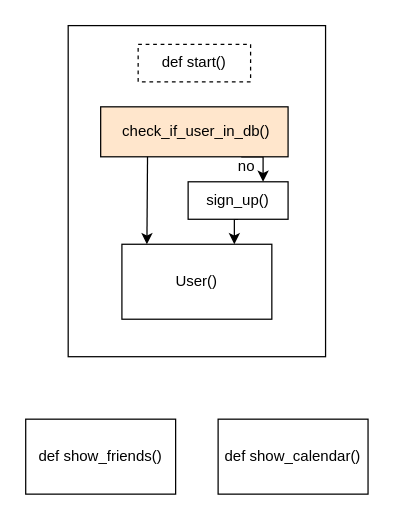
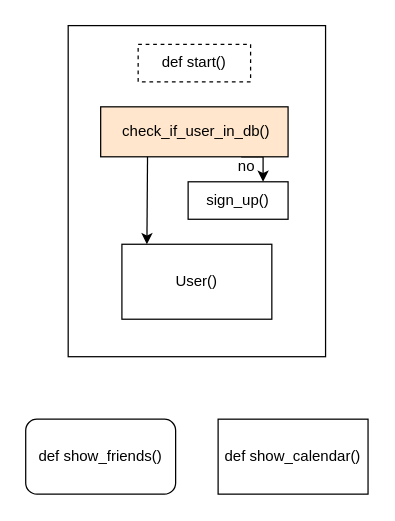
edge "sign_up()" -> "User()": removed
node "def show_friends()": shape rectangle -> rounded rectangle
